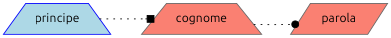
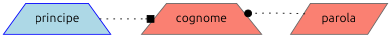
edge "cognome" -> "parola": reversed
